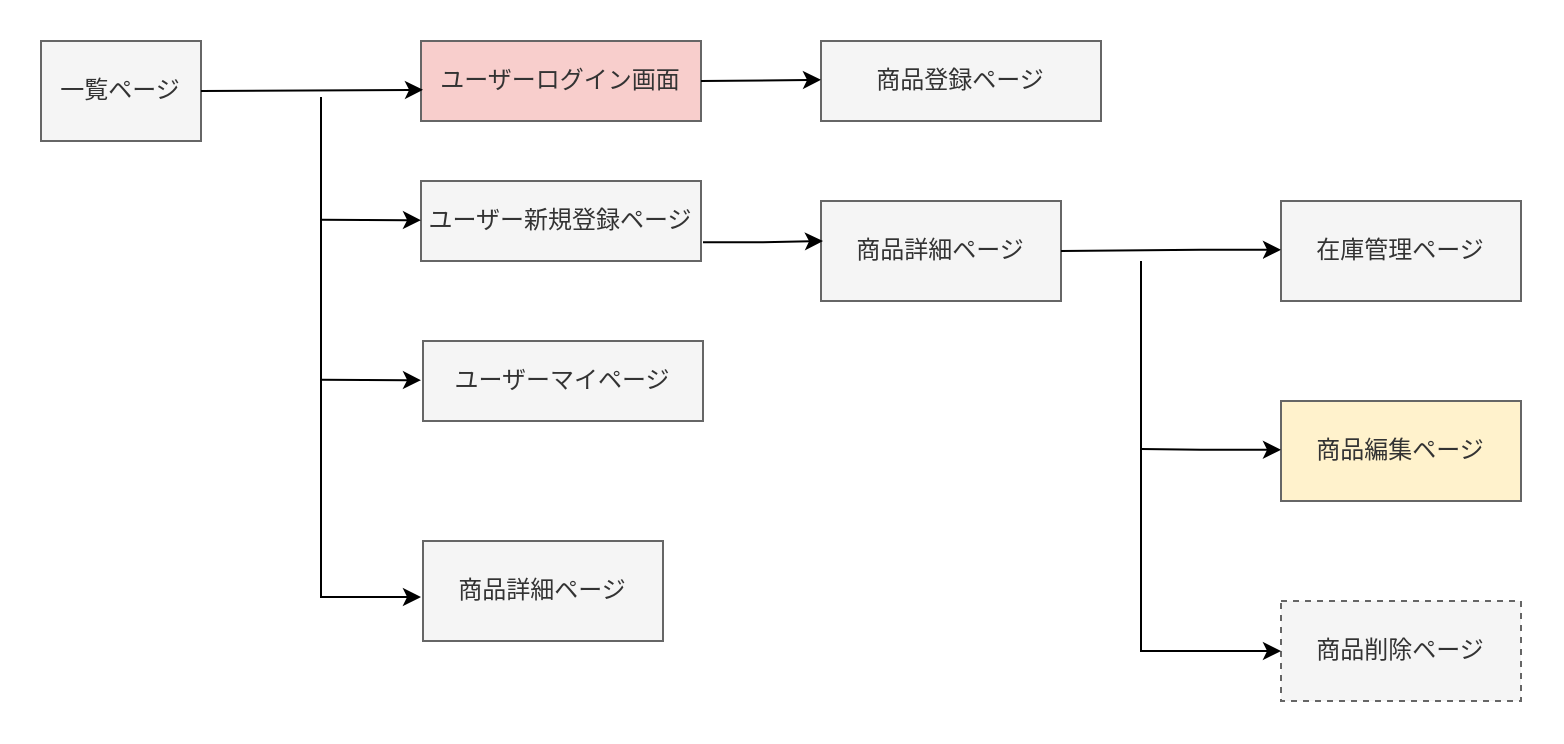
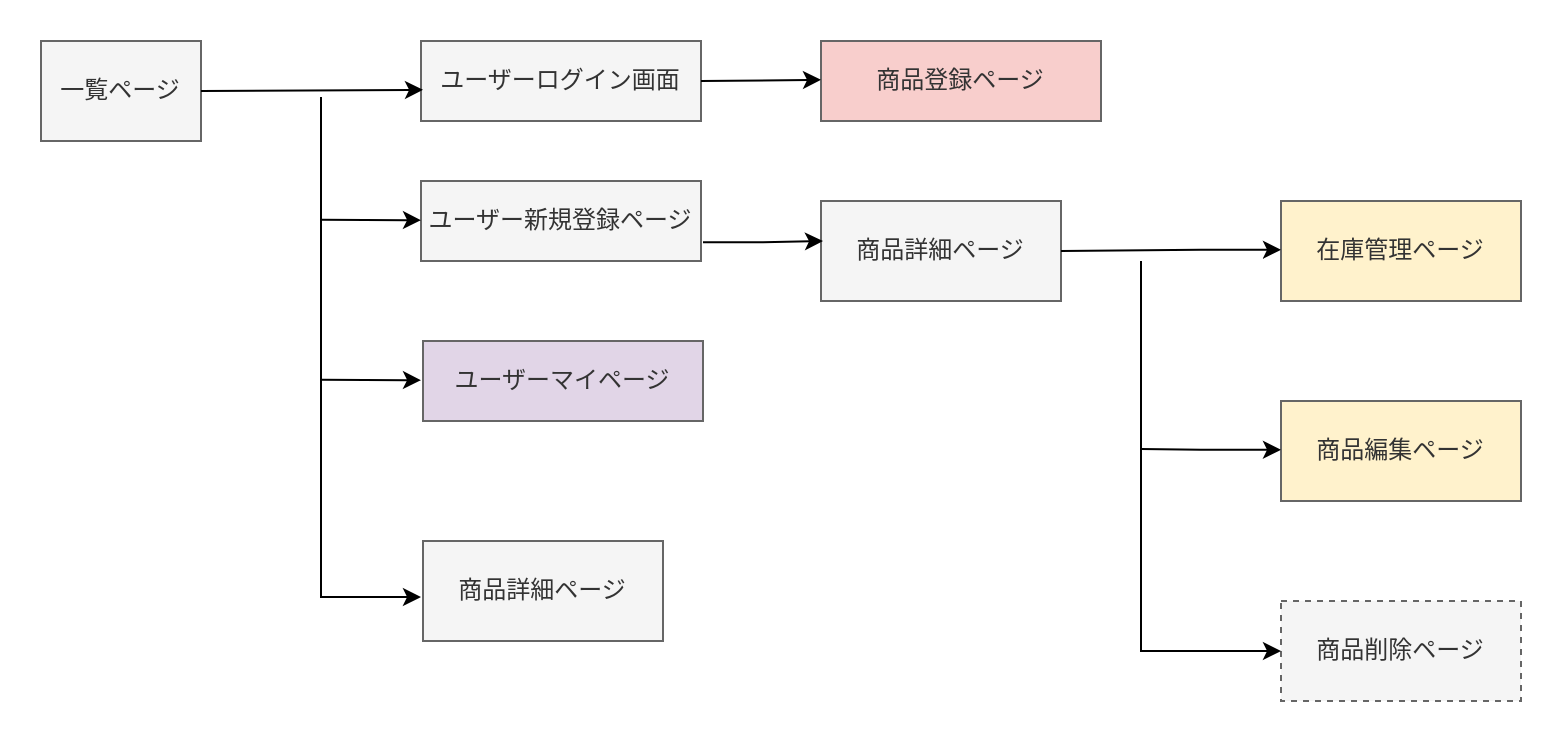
node "ユーザーログイン画面": fillcolor #f8cecc -> #f5f5f5
node "商品登録ページ": fillcolor #f5f5f5 -> #f8cecc
node "在庫管理ページ": fillcolor #f5f5f5 -> #fff2cc
node "ユーザーマイページ": fillcolor #f5f5f5 -> #e1d5e7
